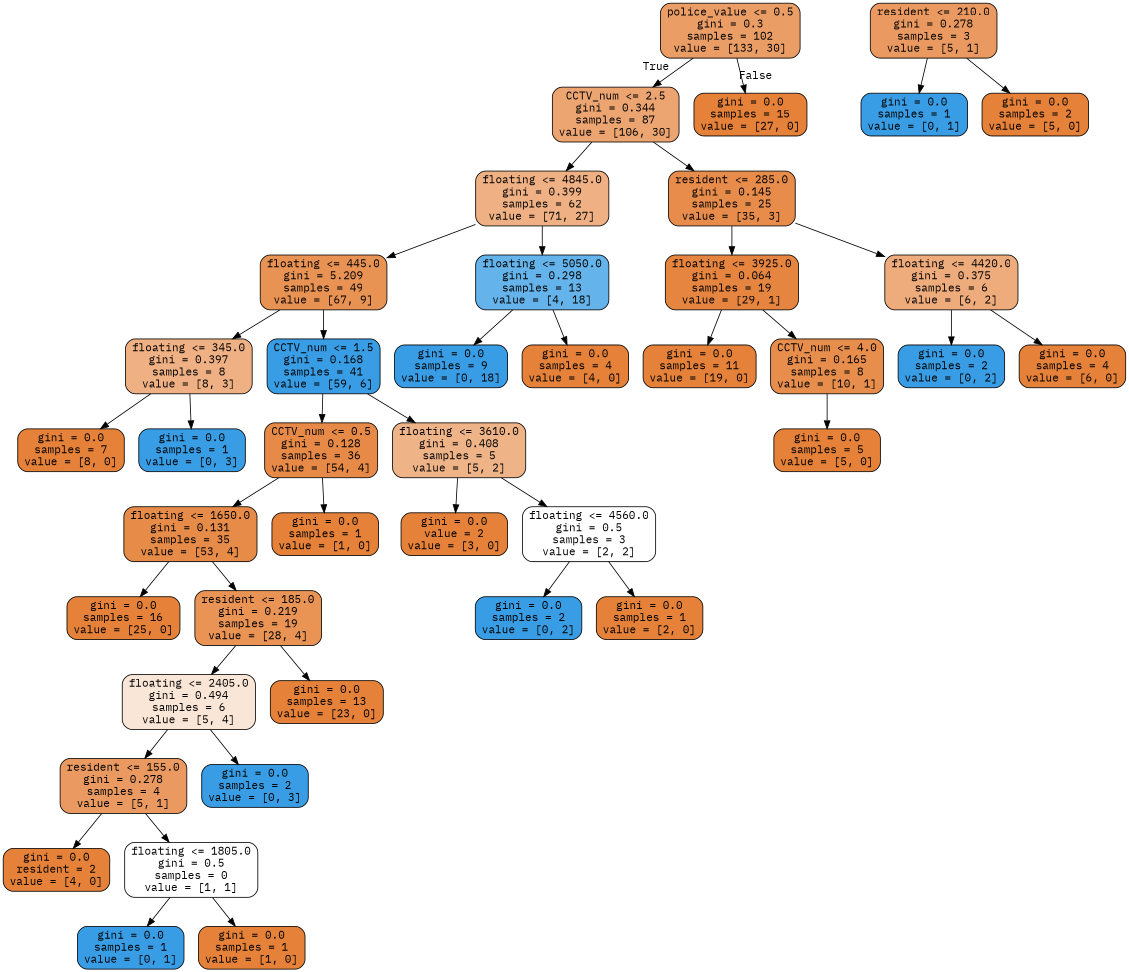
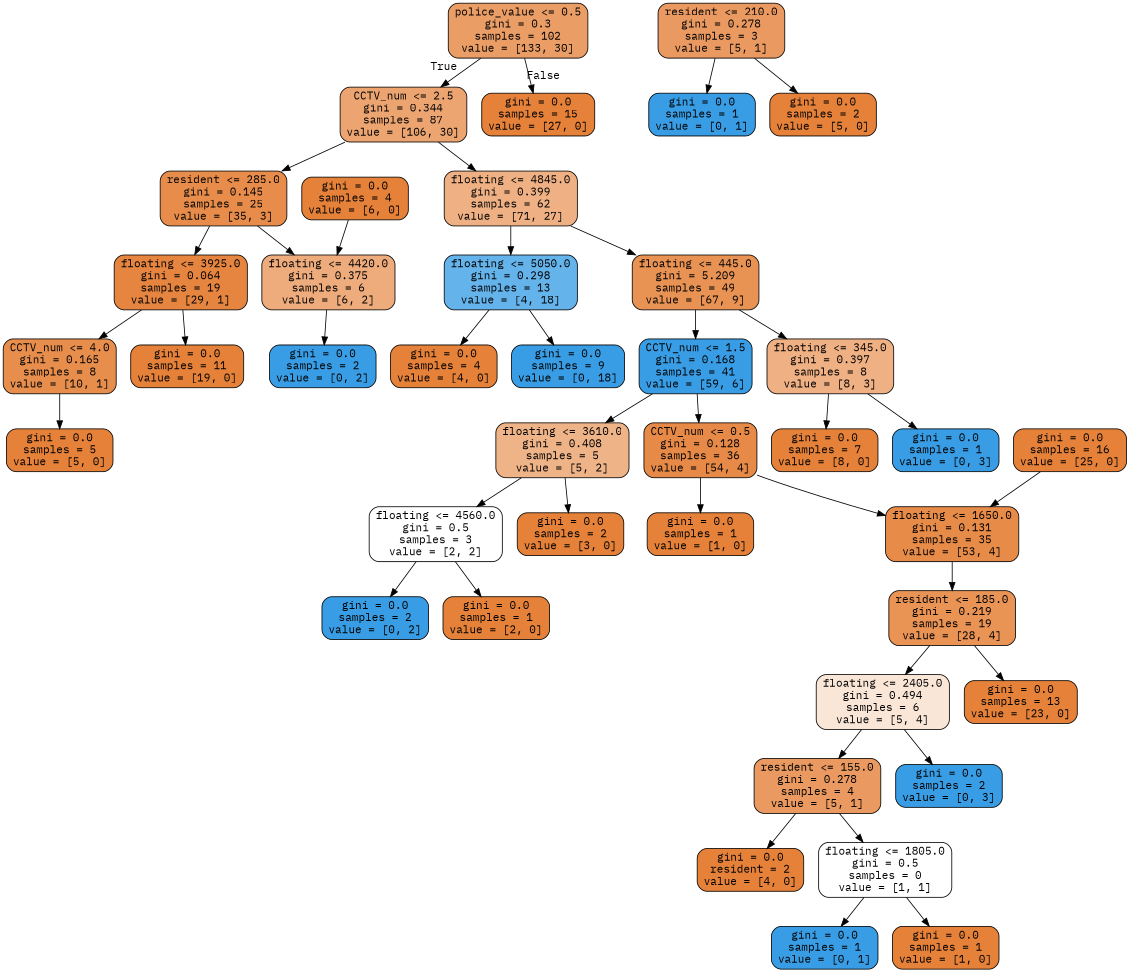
edge "floating <= 4420.0 gini = 0.375 samples = 6 value = [6, 2]" -> "gini = 0.0 samples = 4 value = [6, 0]": reversed
node "gini = 0.0 value = 2 value = [3, 0]": label "gini = 0.0 value = 2 value = [3, 0]" -> "gini = 0.0 samples = 2 value = [3, 0]"
edge "floating <= 1650.0 gini = 0.131 samples = 35 value = [53, 4]" -> "gini = 0.0 samples = 16 value = [25, 0]": reversed
